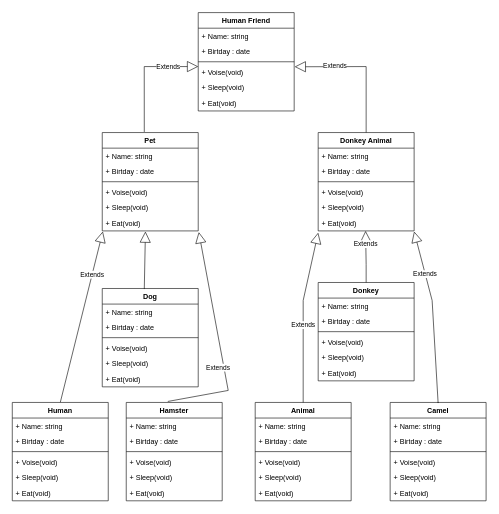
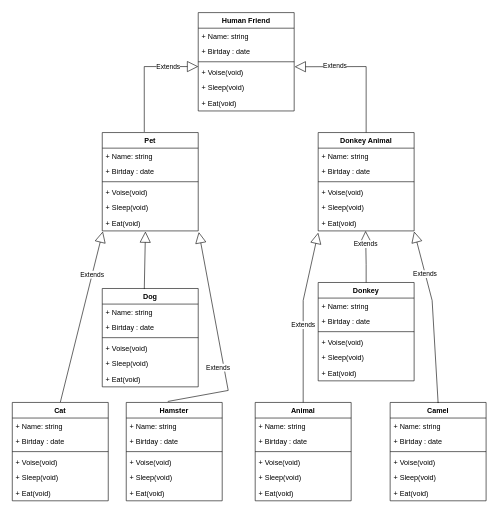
node "Human": label "Human" -> "Cat"
